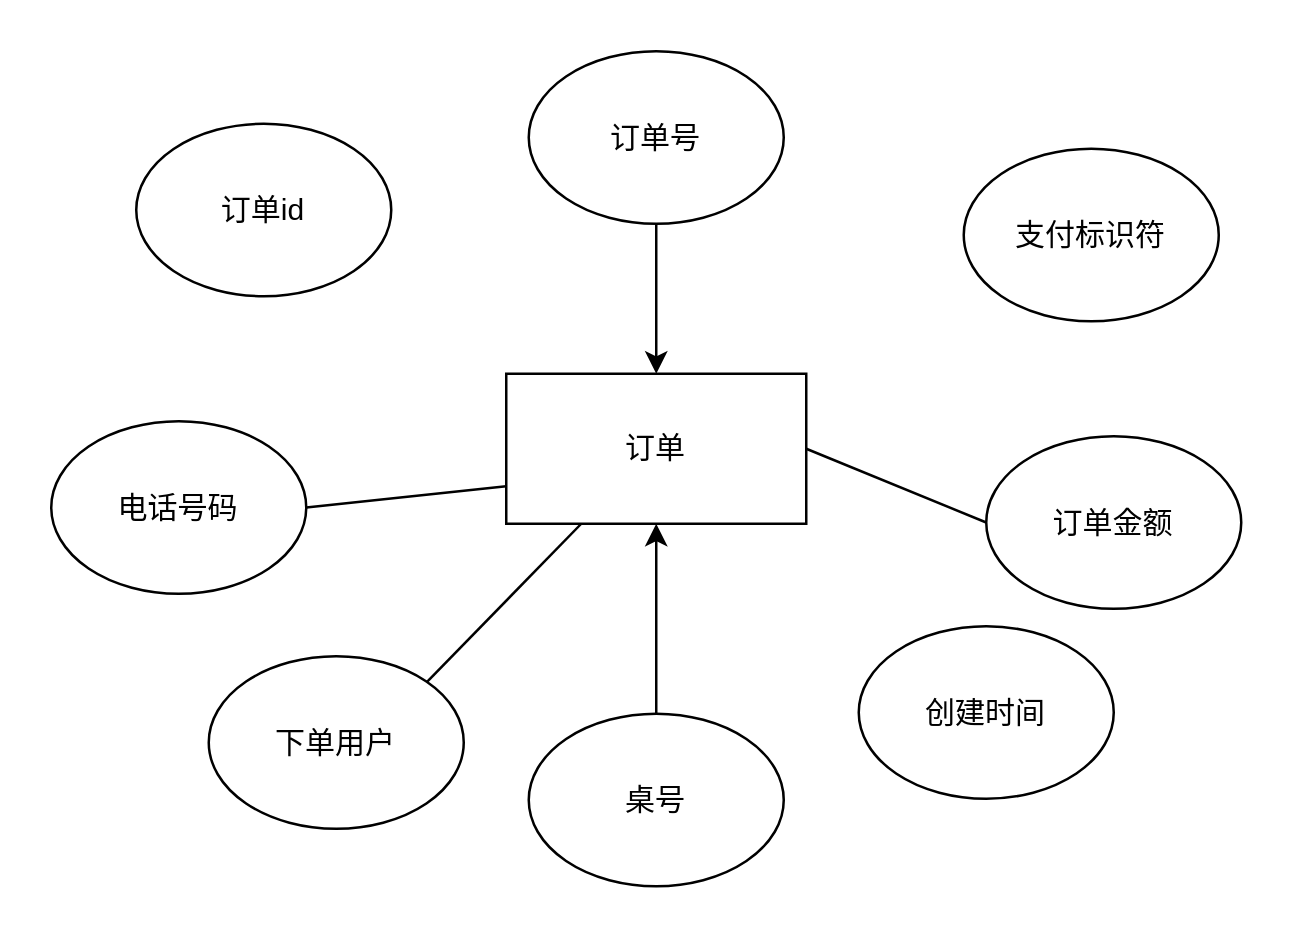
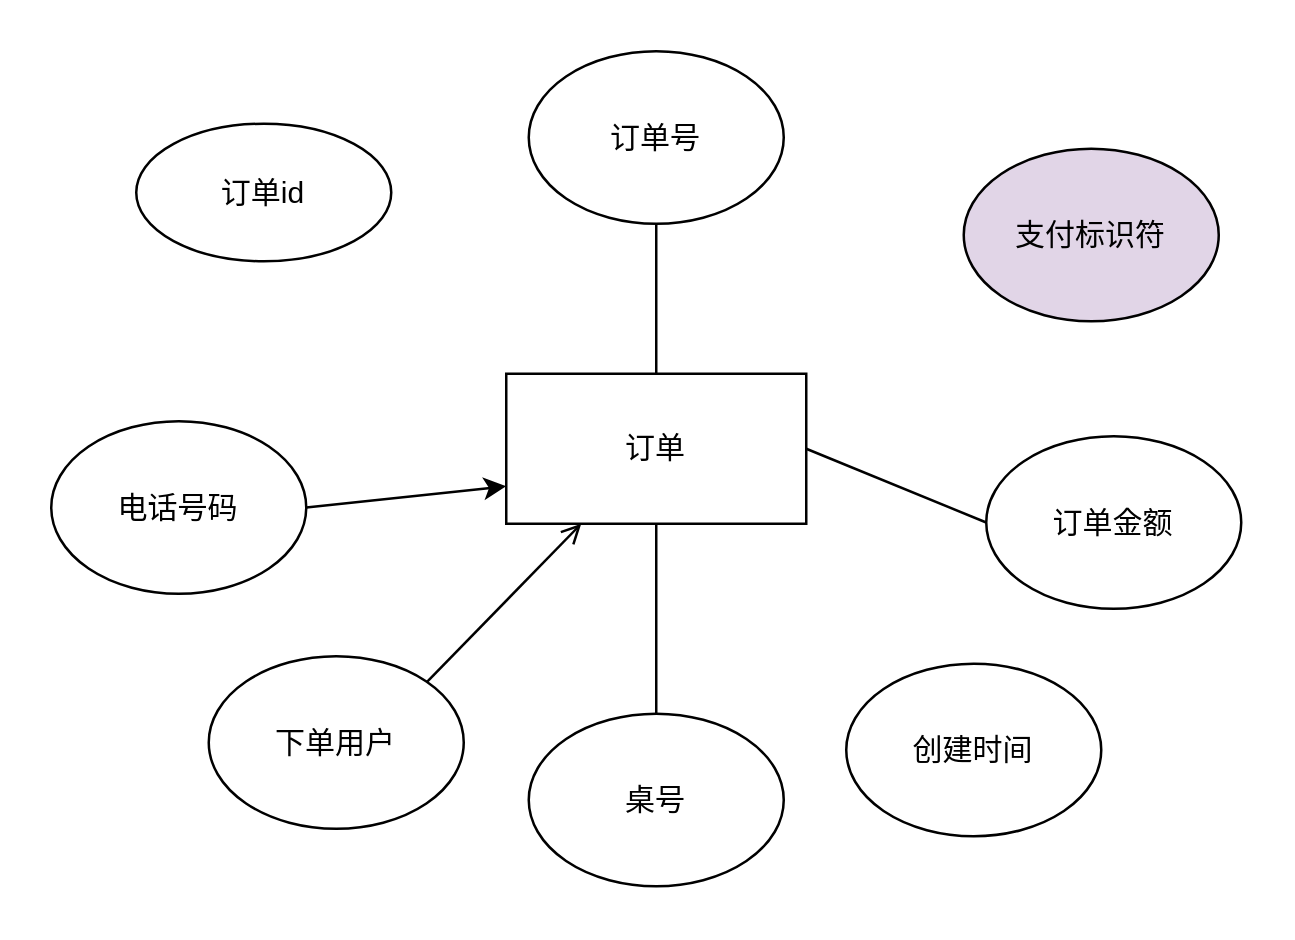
node "订单id": size 255x173 -> 255x138
node "支付标识符": fillcolor #ffffff -> #e1d5e7
edge "订单号" -> "订单": arrowhead classic -> none
edge "订单" -- "电话号码": arrowhead none -> classic
edge "订单" -- "下单用户": arrowhead none -> open
edge "桌号" -> "订单": arrowhead classic -> none
node "创建时间": moved (986, 713) -> (974, 750)
